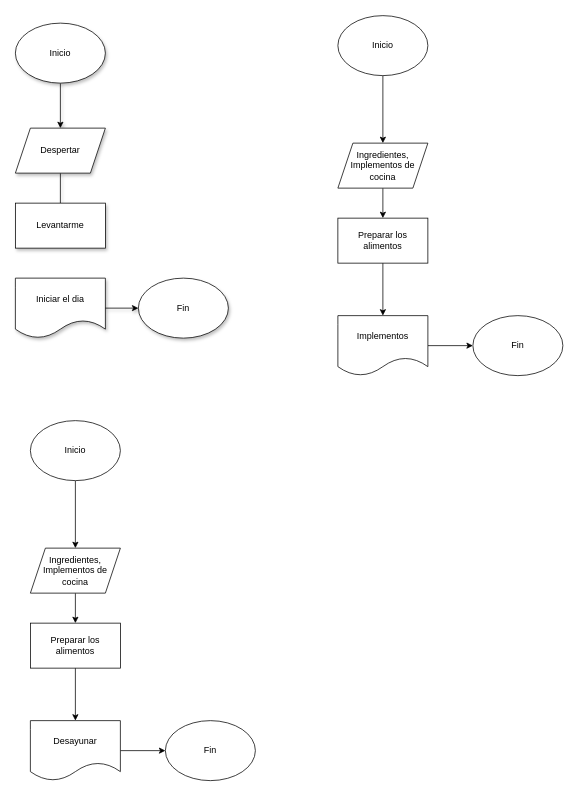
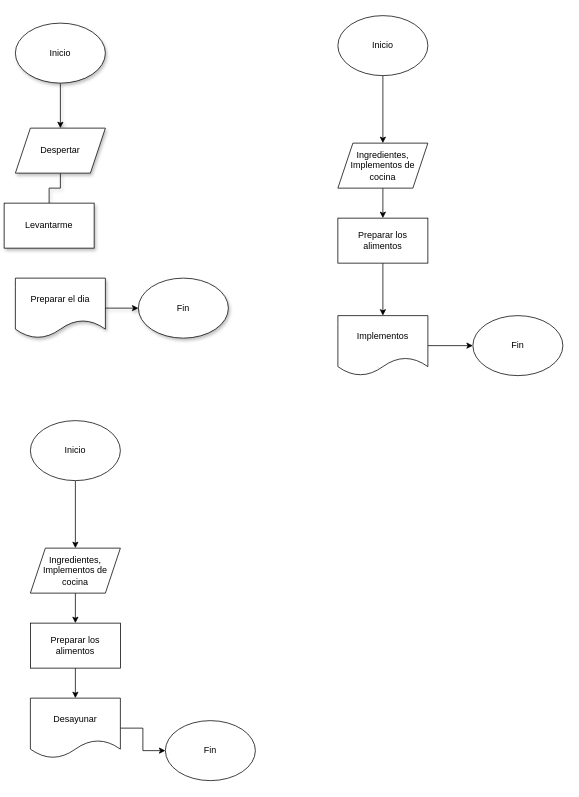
node "Levantarme": moved (60, 225) -> (49, 225)
node "Iniciar el dia": label "Iniciar el dia" -> "Preparar el dia"
node "Desayunar": moved (75, 750) -> (75, 728)
